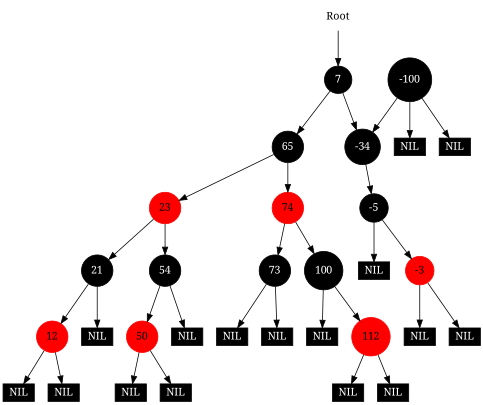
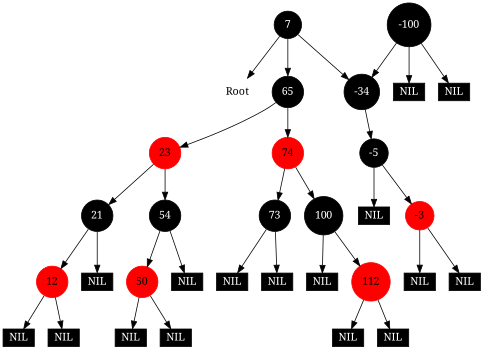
edge "Root" -> "7": reversed
